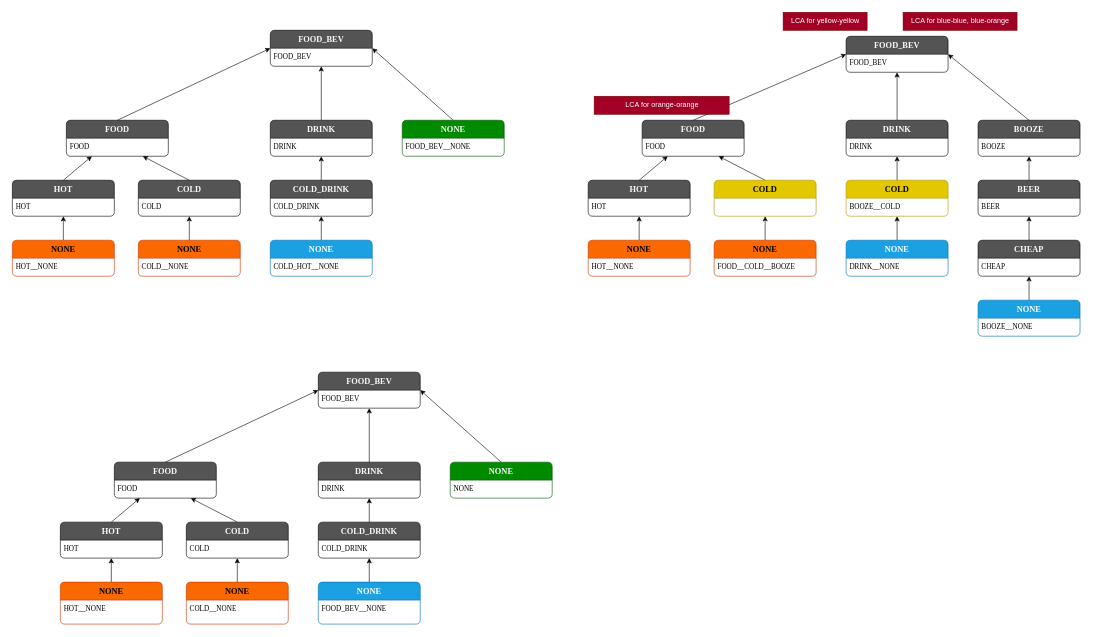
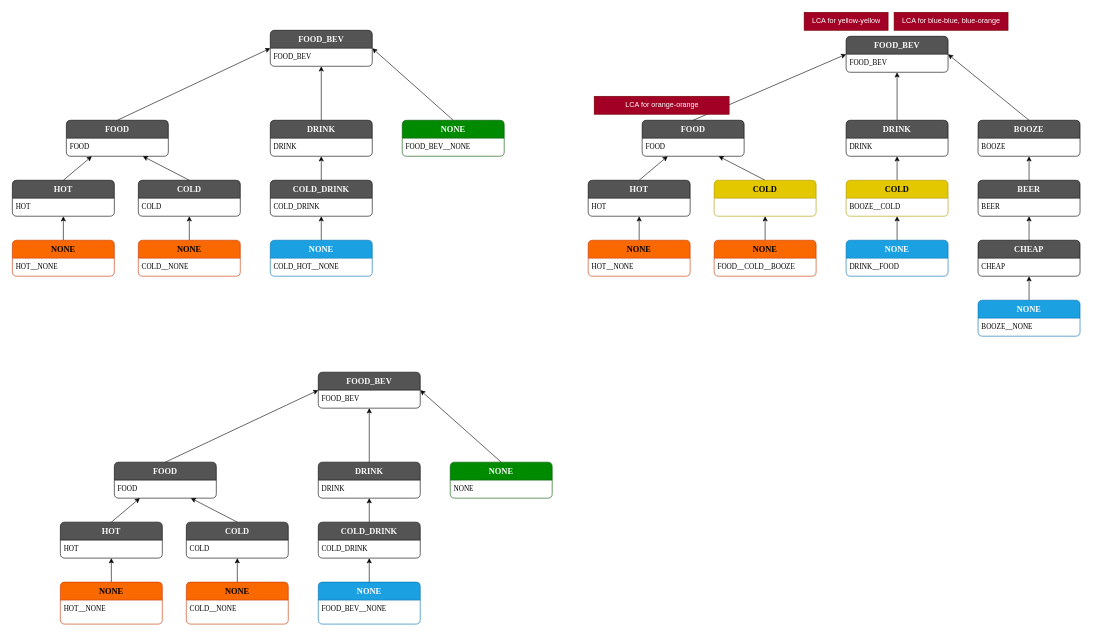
node "LCA for yellow-yellow": moved (825, 21) -> (846, 21)
node "LCA for blue-blue, blue-orange": moved (960, 21) -> (951, 21)
node "DRINK__NONE": label "DRINK__NONE" -> "DRINK__FOOD"
